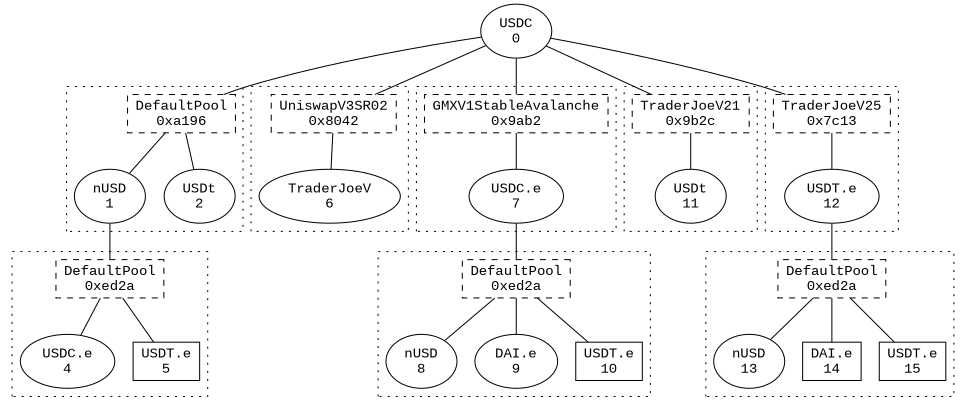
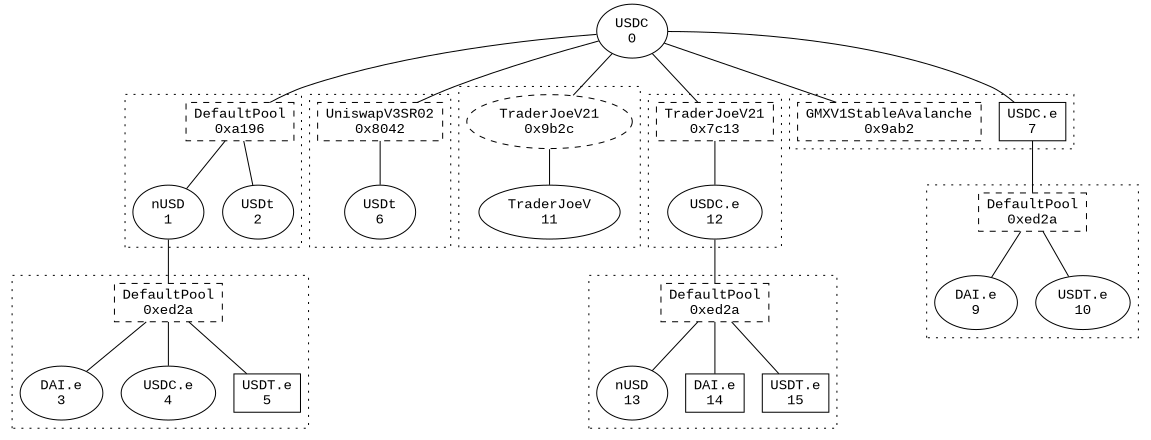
node "TraderJoeV21 0x9b2c": shape box -> ellipse
node "TraderJoeV25 0x7c13": label "TraderJoeV25 0x7c13" -> "TraderJoeV21 0x7c13"
edge "GMXV1StableAvalanche 0x9ab2" -- "USDC.e 7": now "USDC 0" -- "USDC.e 7"
node "TraderJoeV 6": label "TraderJoeV 6" -> "USDt 6"
node "USDC.e 7": shape ellipse -> box
node "USDt 11": label "USDt 11" -> "TraderJoeV 11"
node "USDT.e 12": label "USDT.e 12" -> "USDC.e 12"
node "nUSD 8": removed
node "USDT.e 10": shape box -> ellipse
node "DAI.e 3": added
